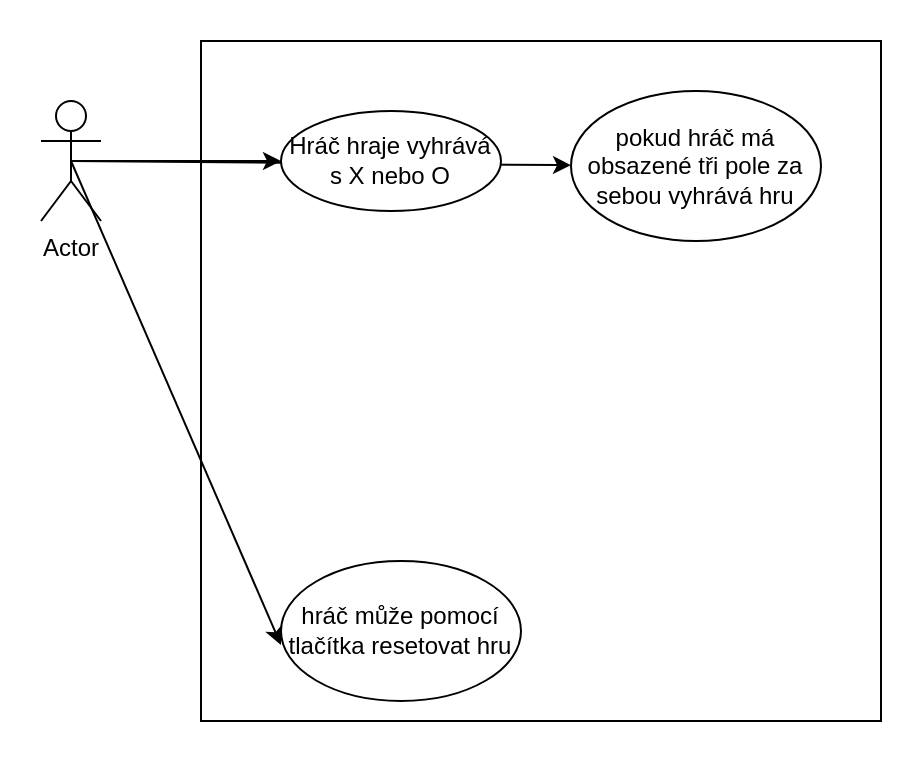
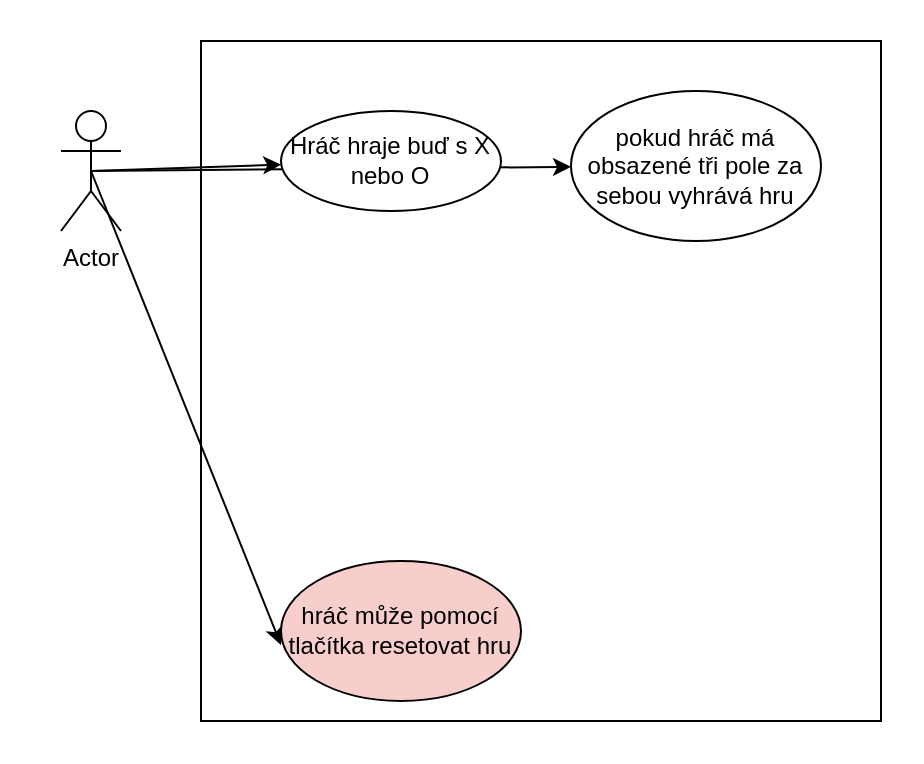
node "Actor": moved (71, 161) -> (91, 171)
node "Hráč hraje vyhrává s X nebo O": label "Hráč hraje vyhrává s X nebo O" -> "Hráč hraje buď s X nebo O"
node "hráč může pomocí tlačítka resetovat hru": fillcolor #ffffff -> #f8cecc
